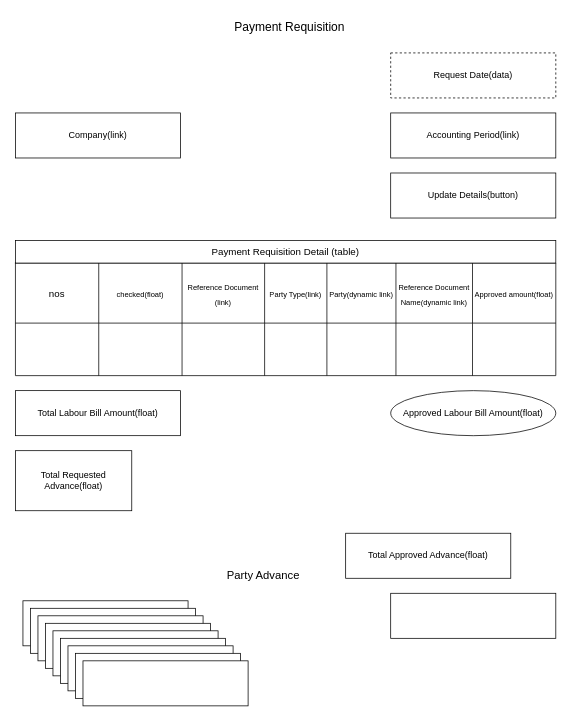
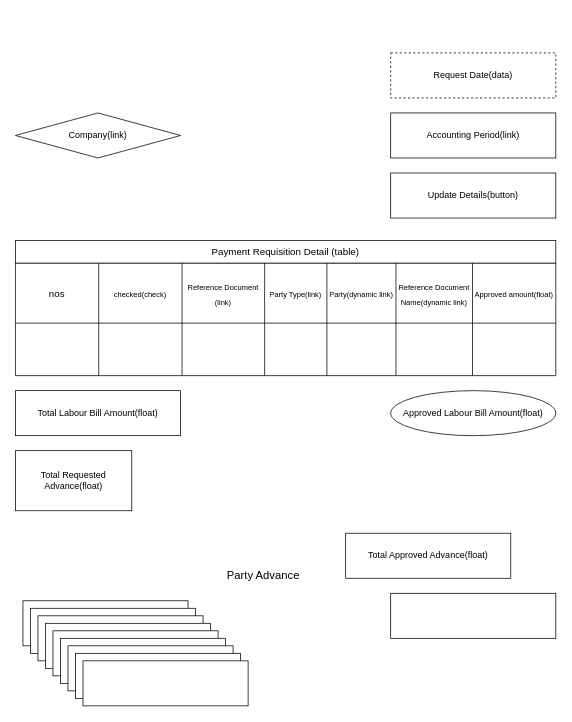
node "Payment Requisition": removed
node "Company(link)": shape rectangle -> diamond
node "checked(float)": label "checked(float)" -> "checked(check)"
